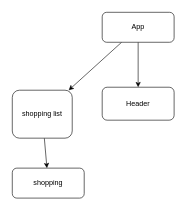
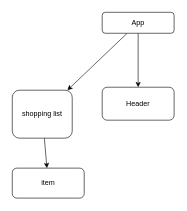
node "App": size 72x30 -> 72x21
node "shopping": label "shopping" -> "item"
